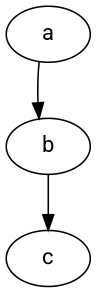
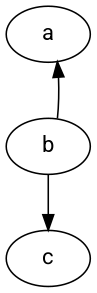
edge "a" -> "b": reversed
